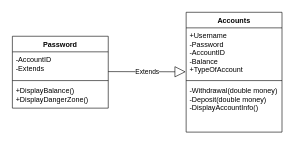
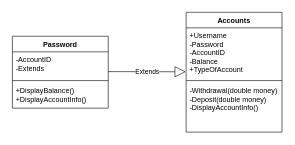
node "+DisplayBalance() +DisplayDangerZone()": label "+DisplayBalance() +DisplayDangerZone()" -> "+DisplayBalance() +DisplayAccountInfo()"
